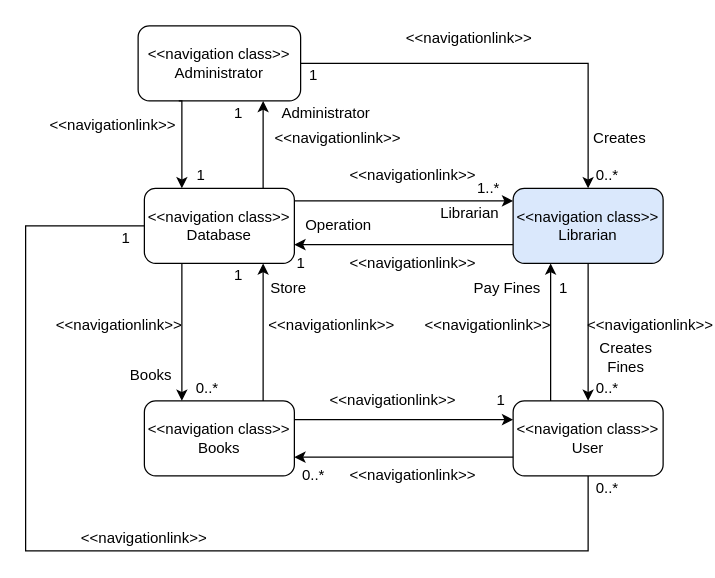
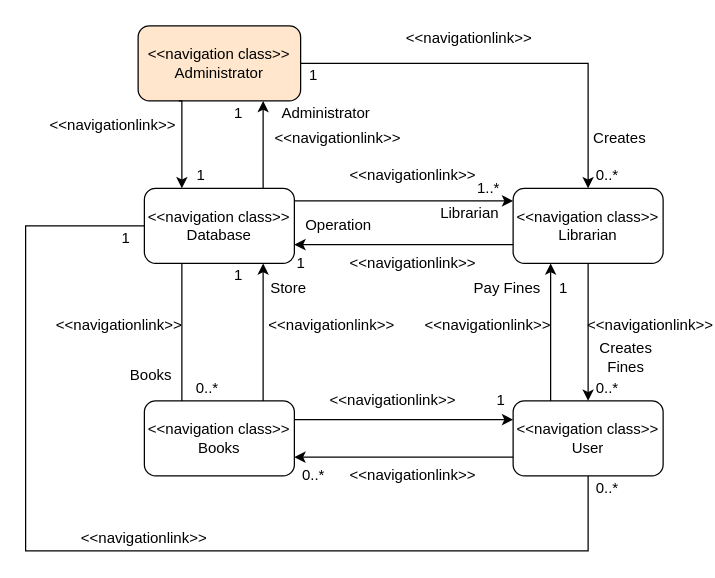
node "<<navigation class>> Administrator": fillcolor #ffffff -> #ffe6cc
node "<<navigation class>> Librarian": fillcolor #dae8fc -> #ffffff
edge "<<navigation class>> Database" -> "<<navigation class>> Books": arrowhead classic -> none
